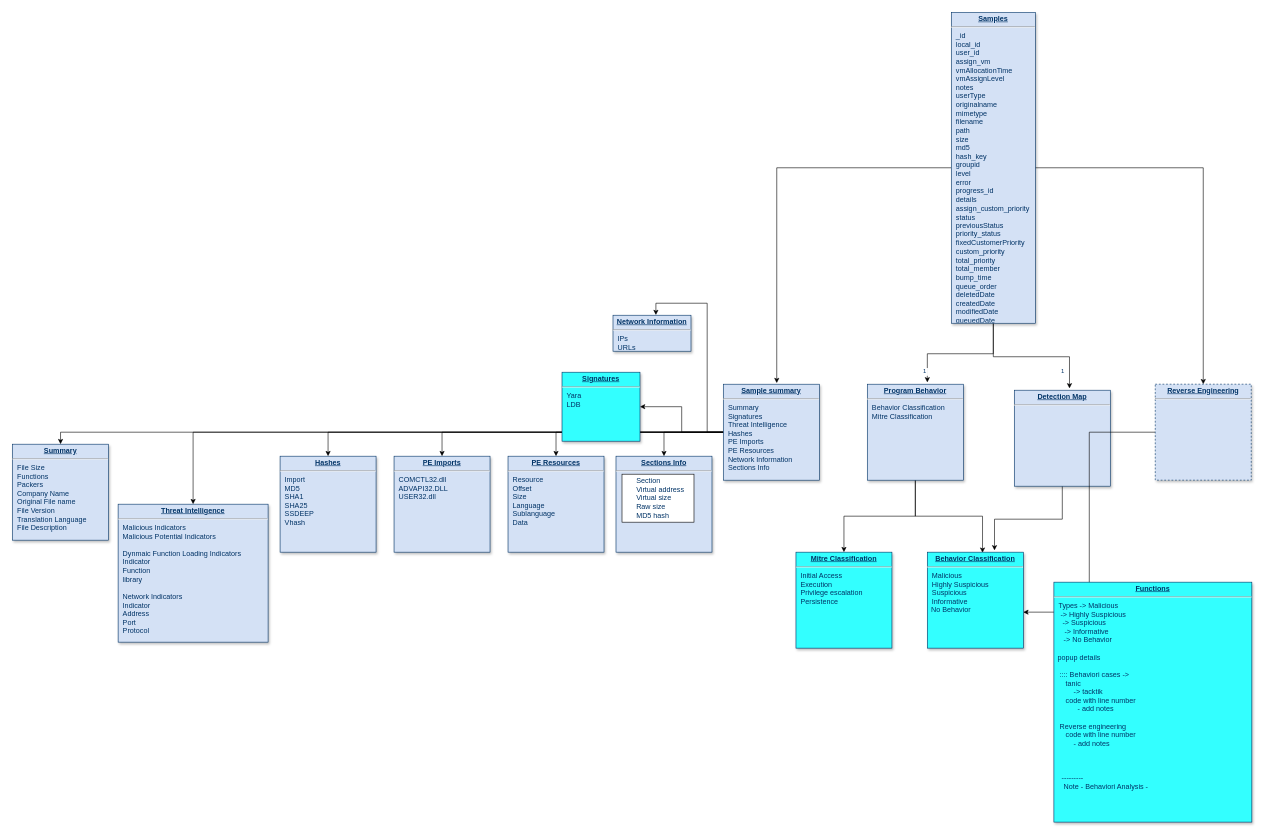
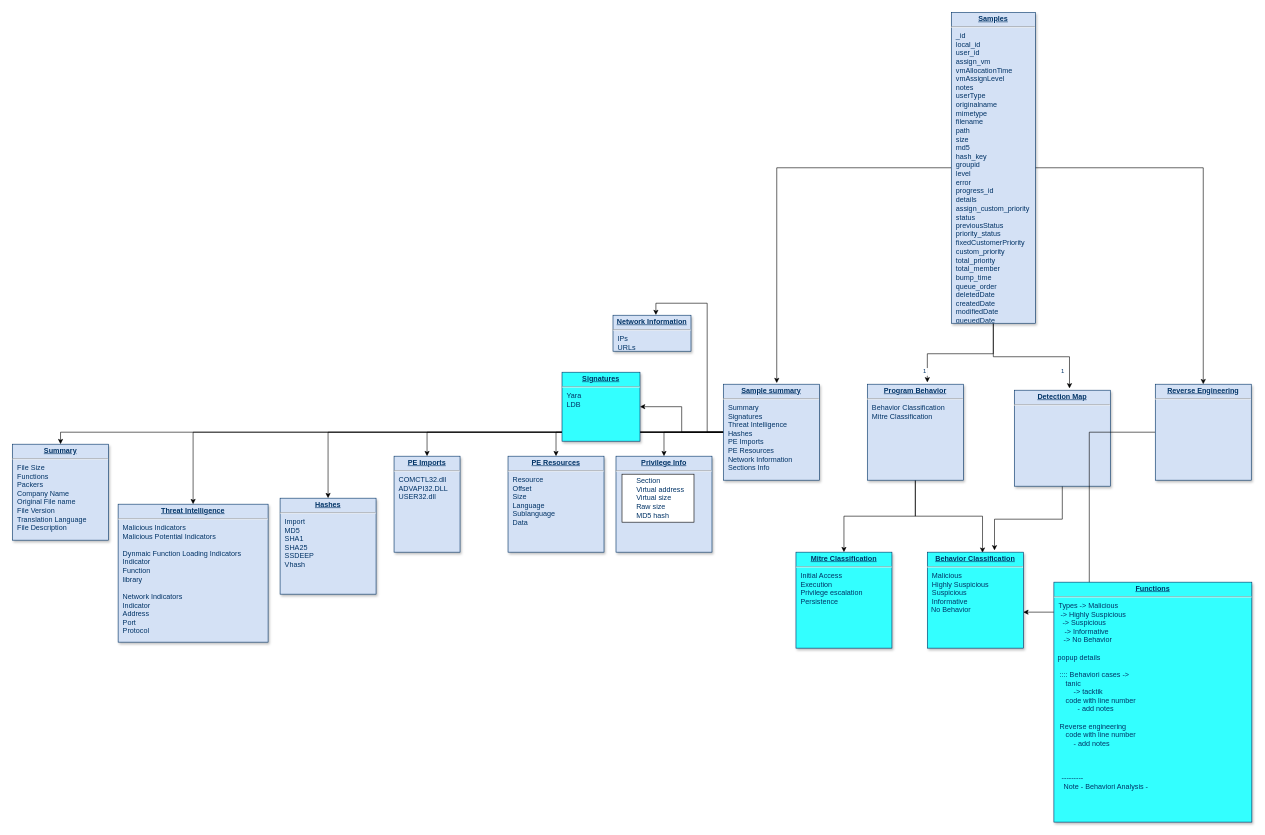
node "Reverse Engineering": style dashed -> solid
node "Sections Info": label "Sections Info" -> "Privilege Info"
node "Hashes Import MD5 SHA1 SHA25 SSDEEP Vhash": moved (328, 504) -> (328, 546)
node "PE Imports COMCTL32.dll ADVAPI32.DLL USER32.dll": size 96x96 -> 66x96
